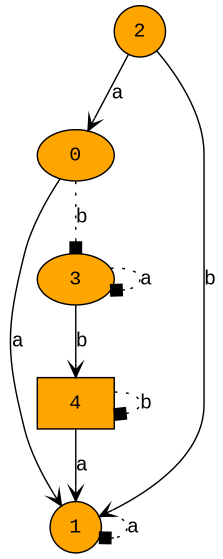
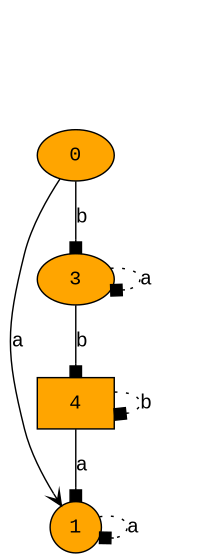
node "2": removed
edge "0" -> "3": style dotted -> solid
edge "3" -> "4": arrowhead vee -> box
edge "4" -> "1": arrowhead vee -> box
